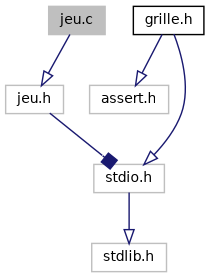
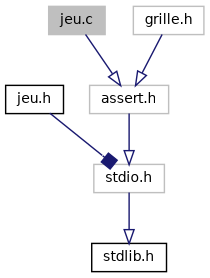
node "grille.h": color black -> grey75
edge "jeu.c" -> "jeu.h": now "jeu.c" -> "assert.h"
edge "grille.h" -> "stdio.h": now "assert.h" -> "stdio.h"
node "jeu.h": color grey75 -> black
node "stdlib.h": color grey75 -> black
